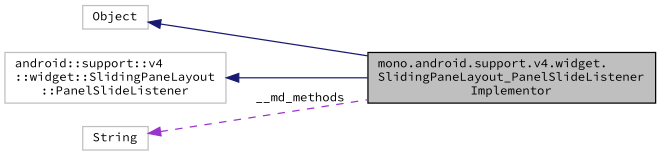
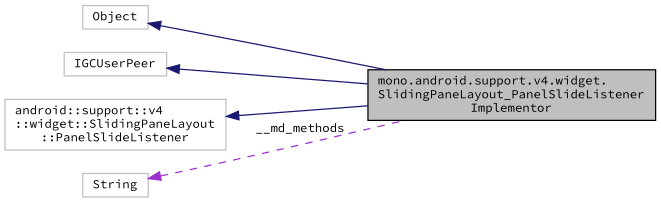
node "IGCUserPeer": added
